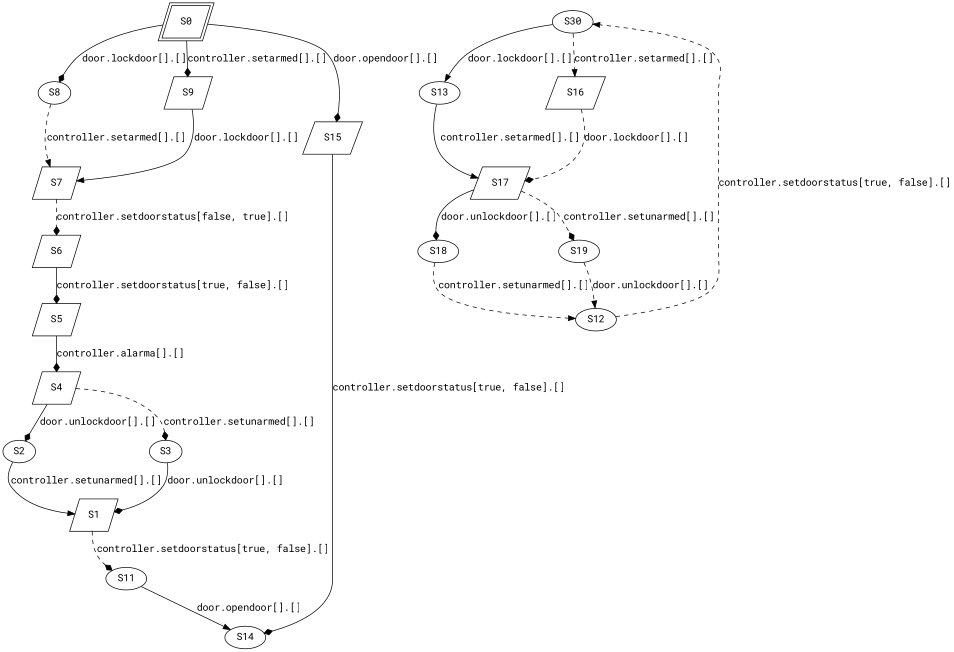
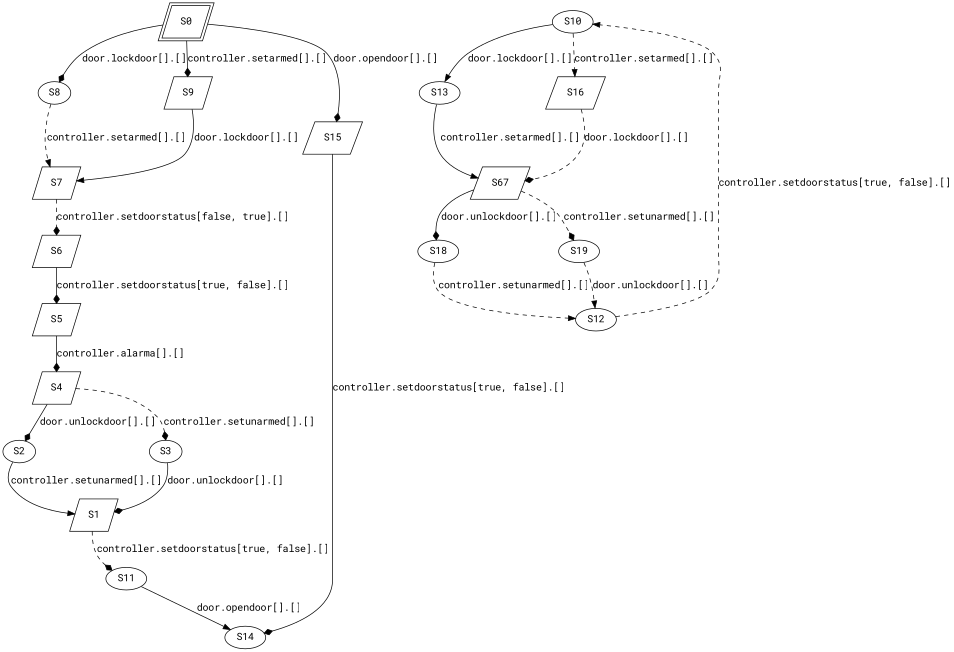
node "S30": label "S30" -> "S10"
node "S17": label "S17" -> "S67"
